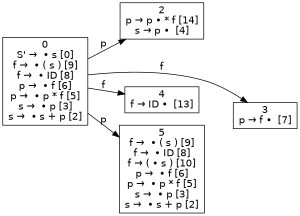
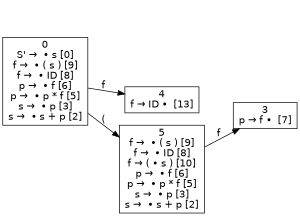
node "2": removed
edge "0" -> "3": now "5" -> "3"
edge "0" -> "5": label "p" -> "("
